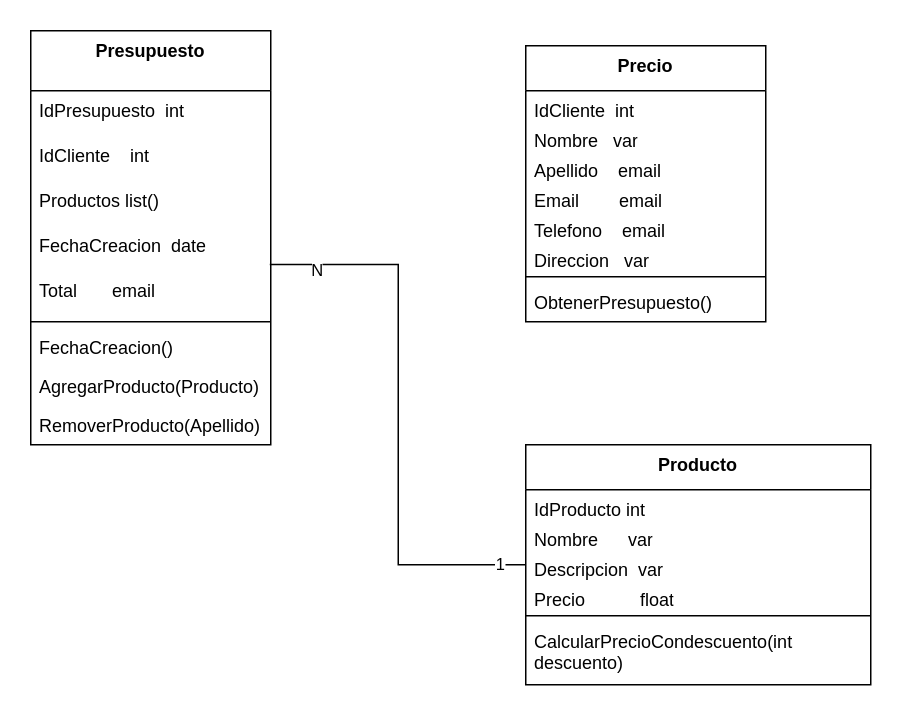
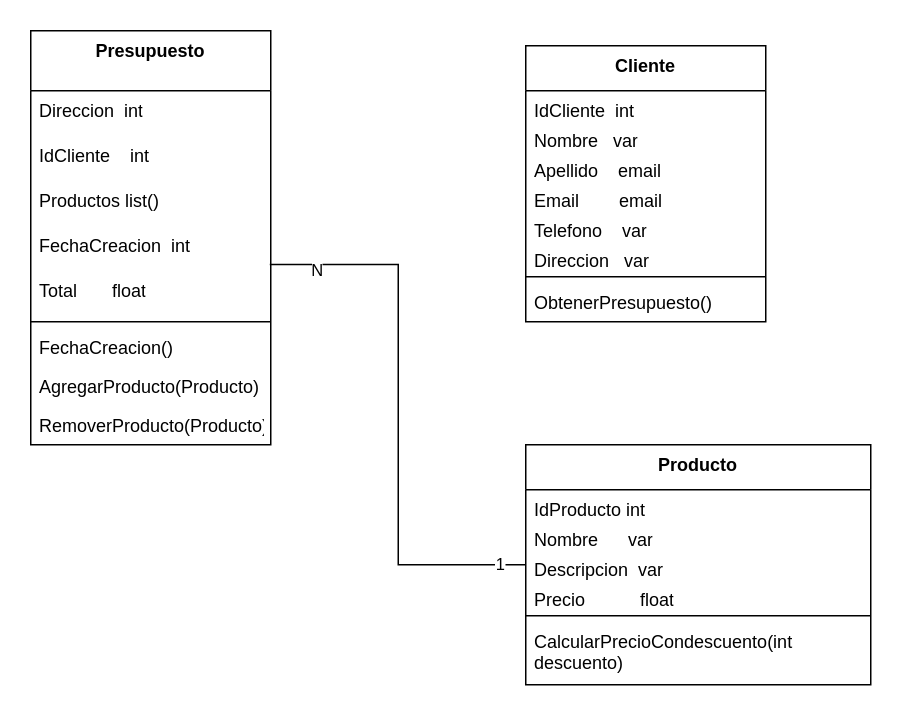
node "Precio": label "Precio" -> "Cliente"
node "IdPresupuesto int": label "IdPresupuesto int" -> "Direccion int"
node "Telefono email": label "Telefono email" -> "Telefono var"
node "FechaCreacion date": label "FechaCreacion date" -> "FechaCreacion int"
node "Total email": label "Total email" -> "Total float"
node "RemoverProducto(Apellido)": label "RemoverProducto(Apellido)" -> "RemoverProducto(Producto)"
